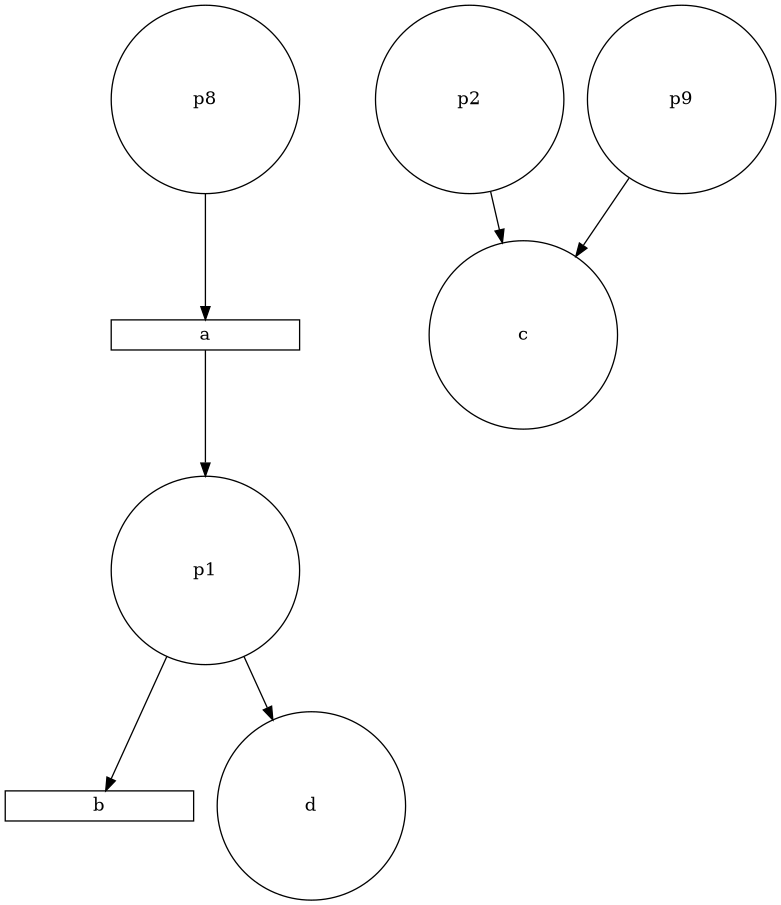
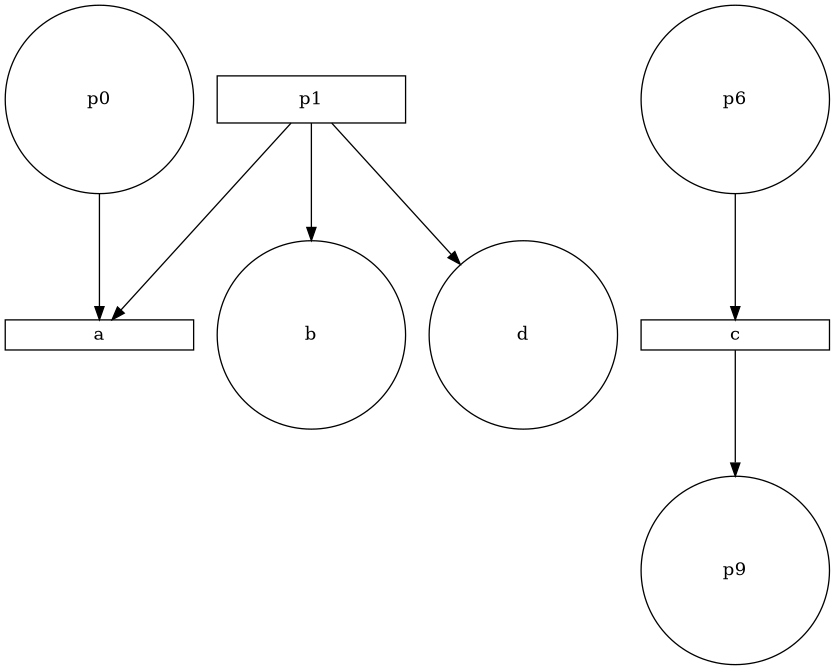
node "p8": label "p8" -> "p0"
node "p2": label "p2" -> "p6"
edge "p9" -> "c": reversed
node "c": shape circle -> box
edge "a" -> "p1": reversed
node "p1": shape circle -> box
node "b": shape box -> circle
